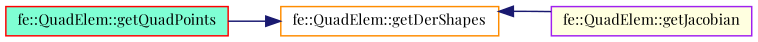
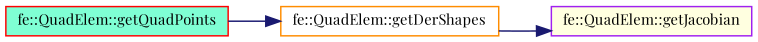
edge "fe::QuadElem::getJacobian" -> "fe::QuadElem::getDerShapes": reversed
